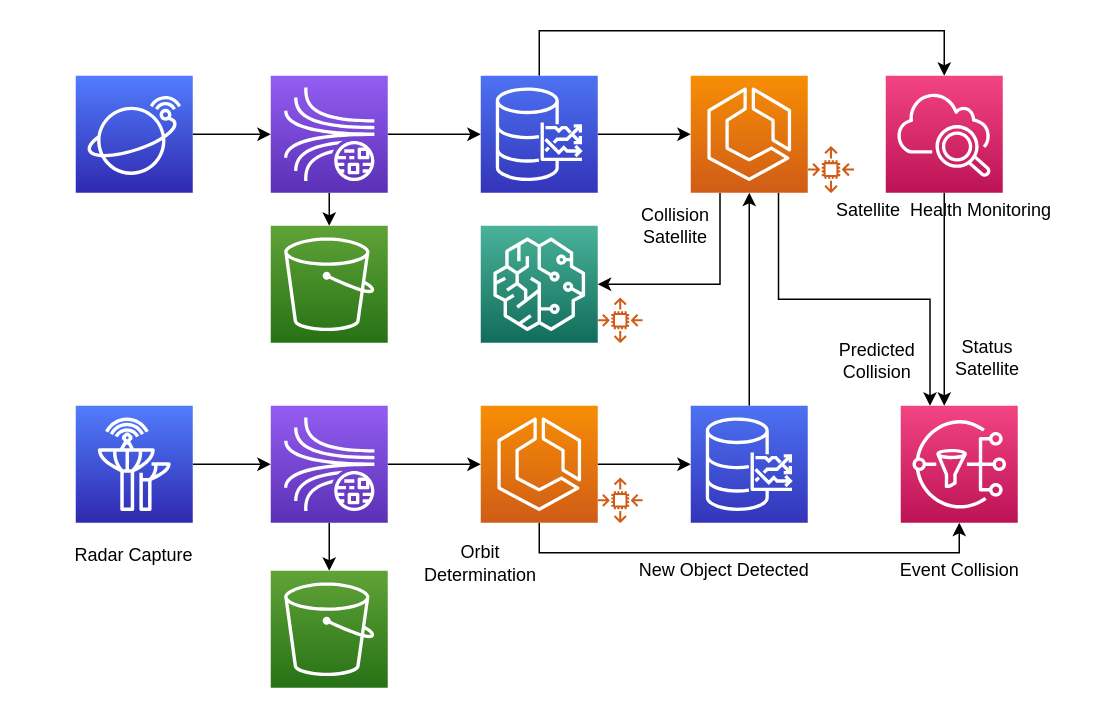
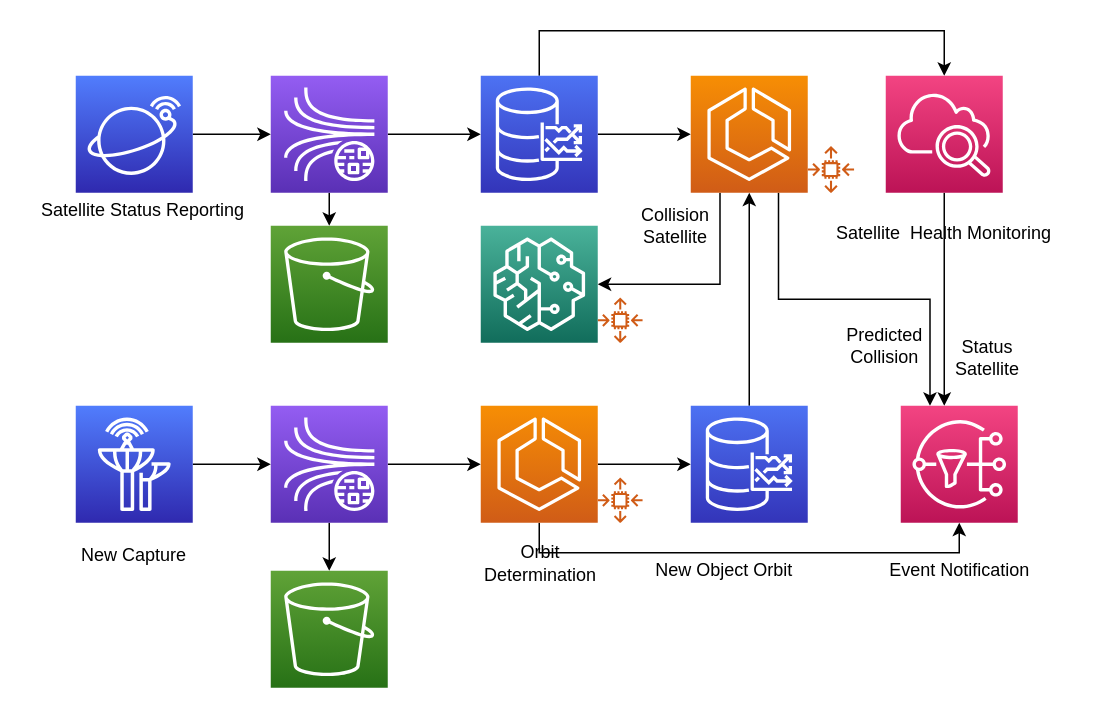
node "Satellite Status Reporting": added
node "Satellite Health Monitoring": moved (944, 211) -> (944, 233)
node "Predicted Collision": moved (877, 361) -> (885, 346)
node "Radar Capture": label "Radar Capture" -> "New Capture"
node "Orbit Determination": moved (481, 563) -> (541, 563)
node "New Object Detected": label "New Object Detected" -> "New Object Orbit"
node "Event Collision": label "Event Collision" -> "Event Notification"
